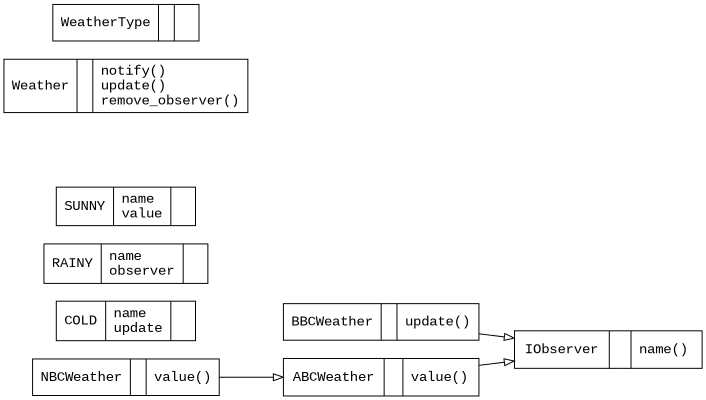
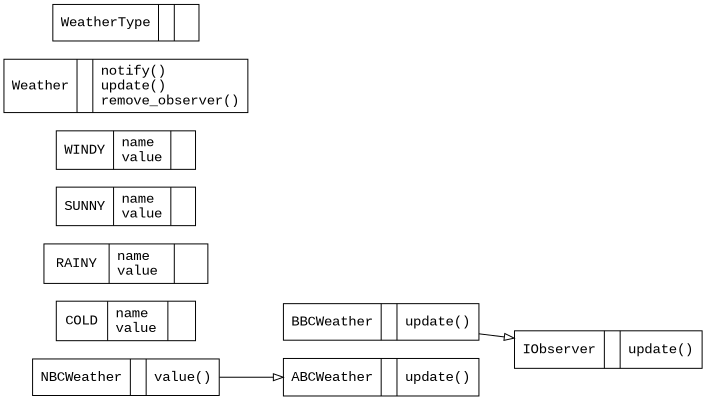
node "WINDY": added
node "RAINY": text "observer" -> "value"
node "COLD": text "update" -> "value"
node "IObserver": text "name()" -> "update()"
edge "ABCWeather" -> "IObserver": removed
node "ABCWeather": text "value()" -> "update()"
